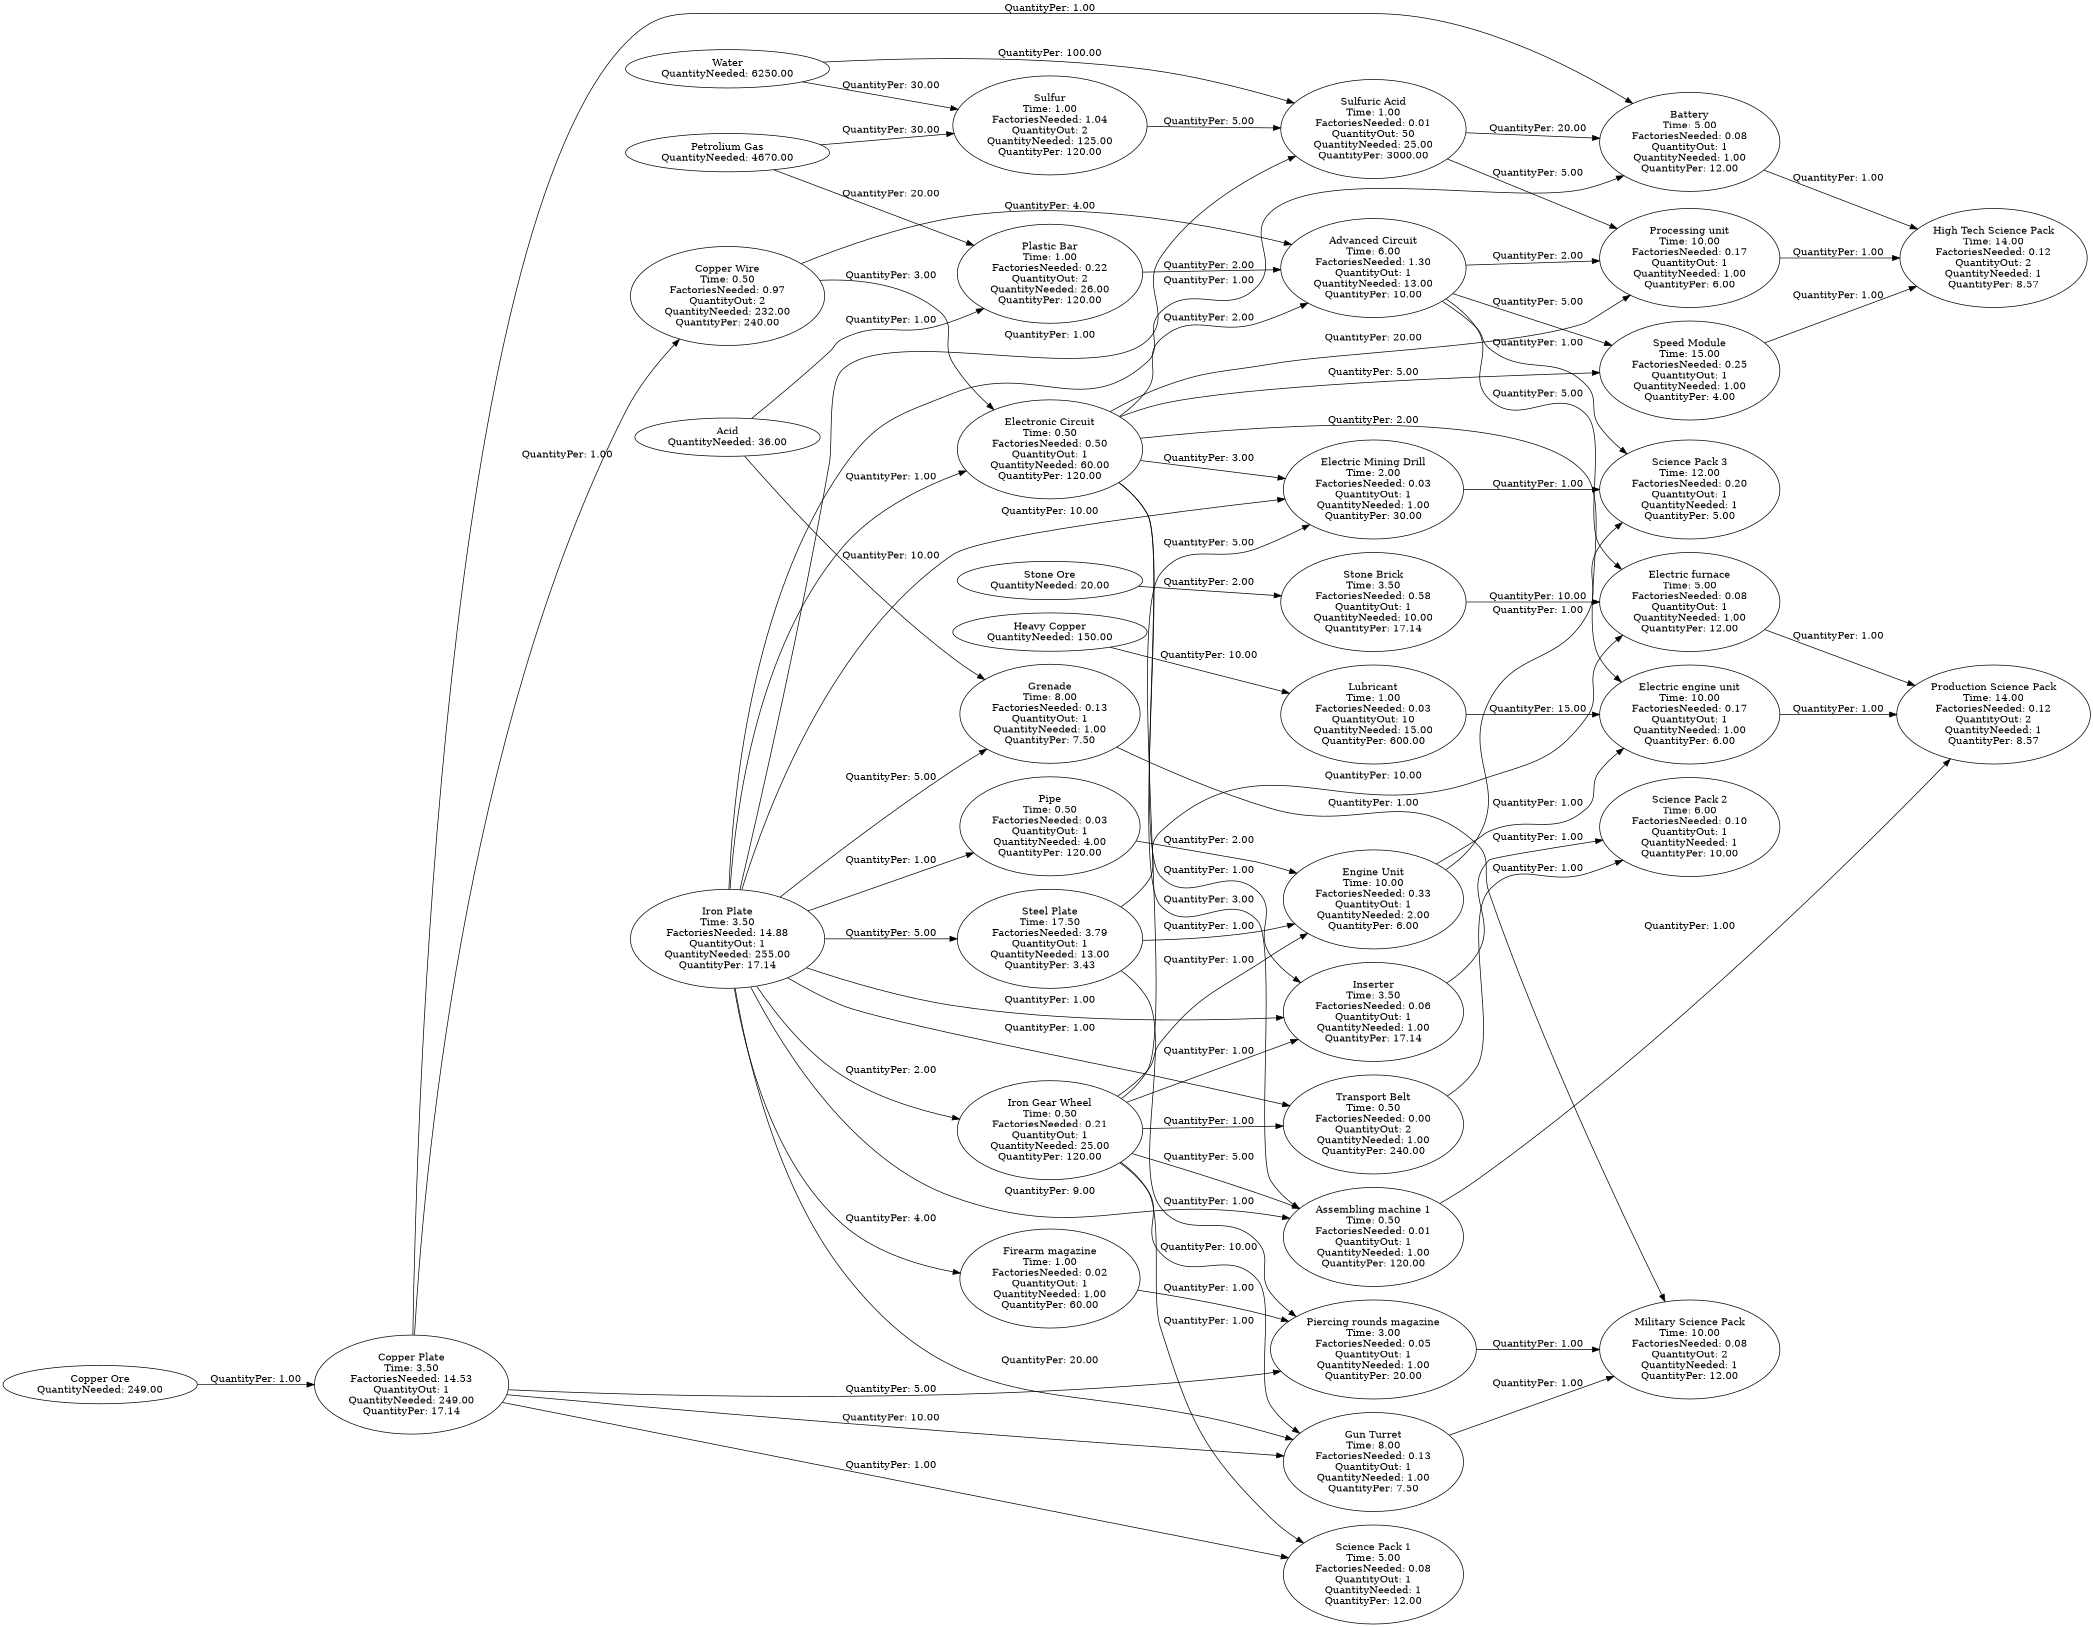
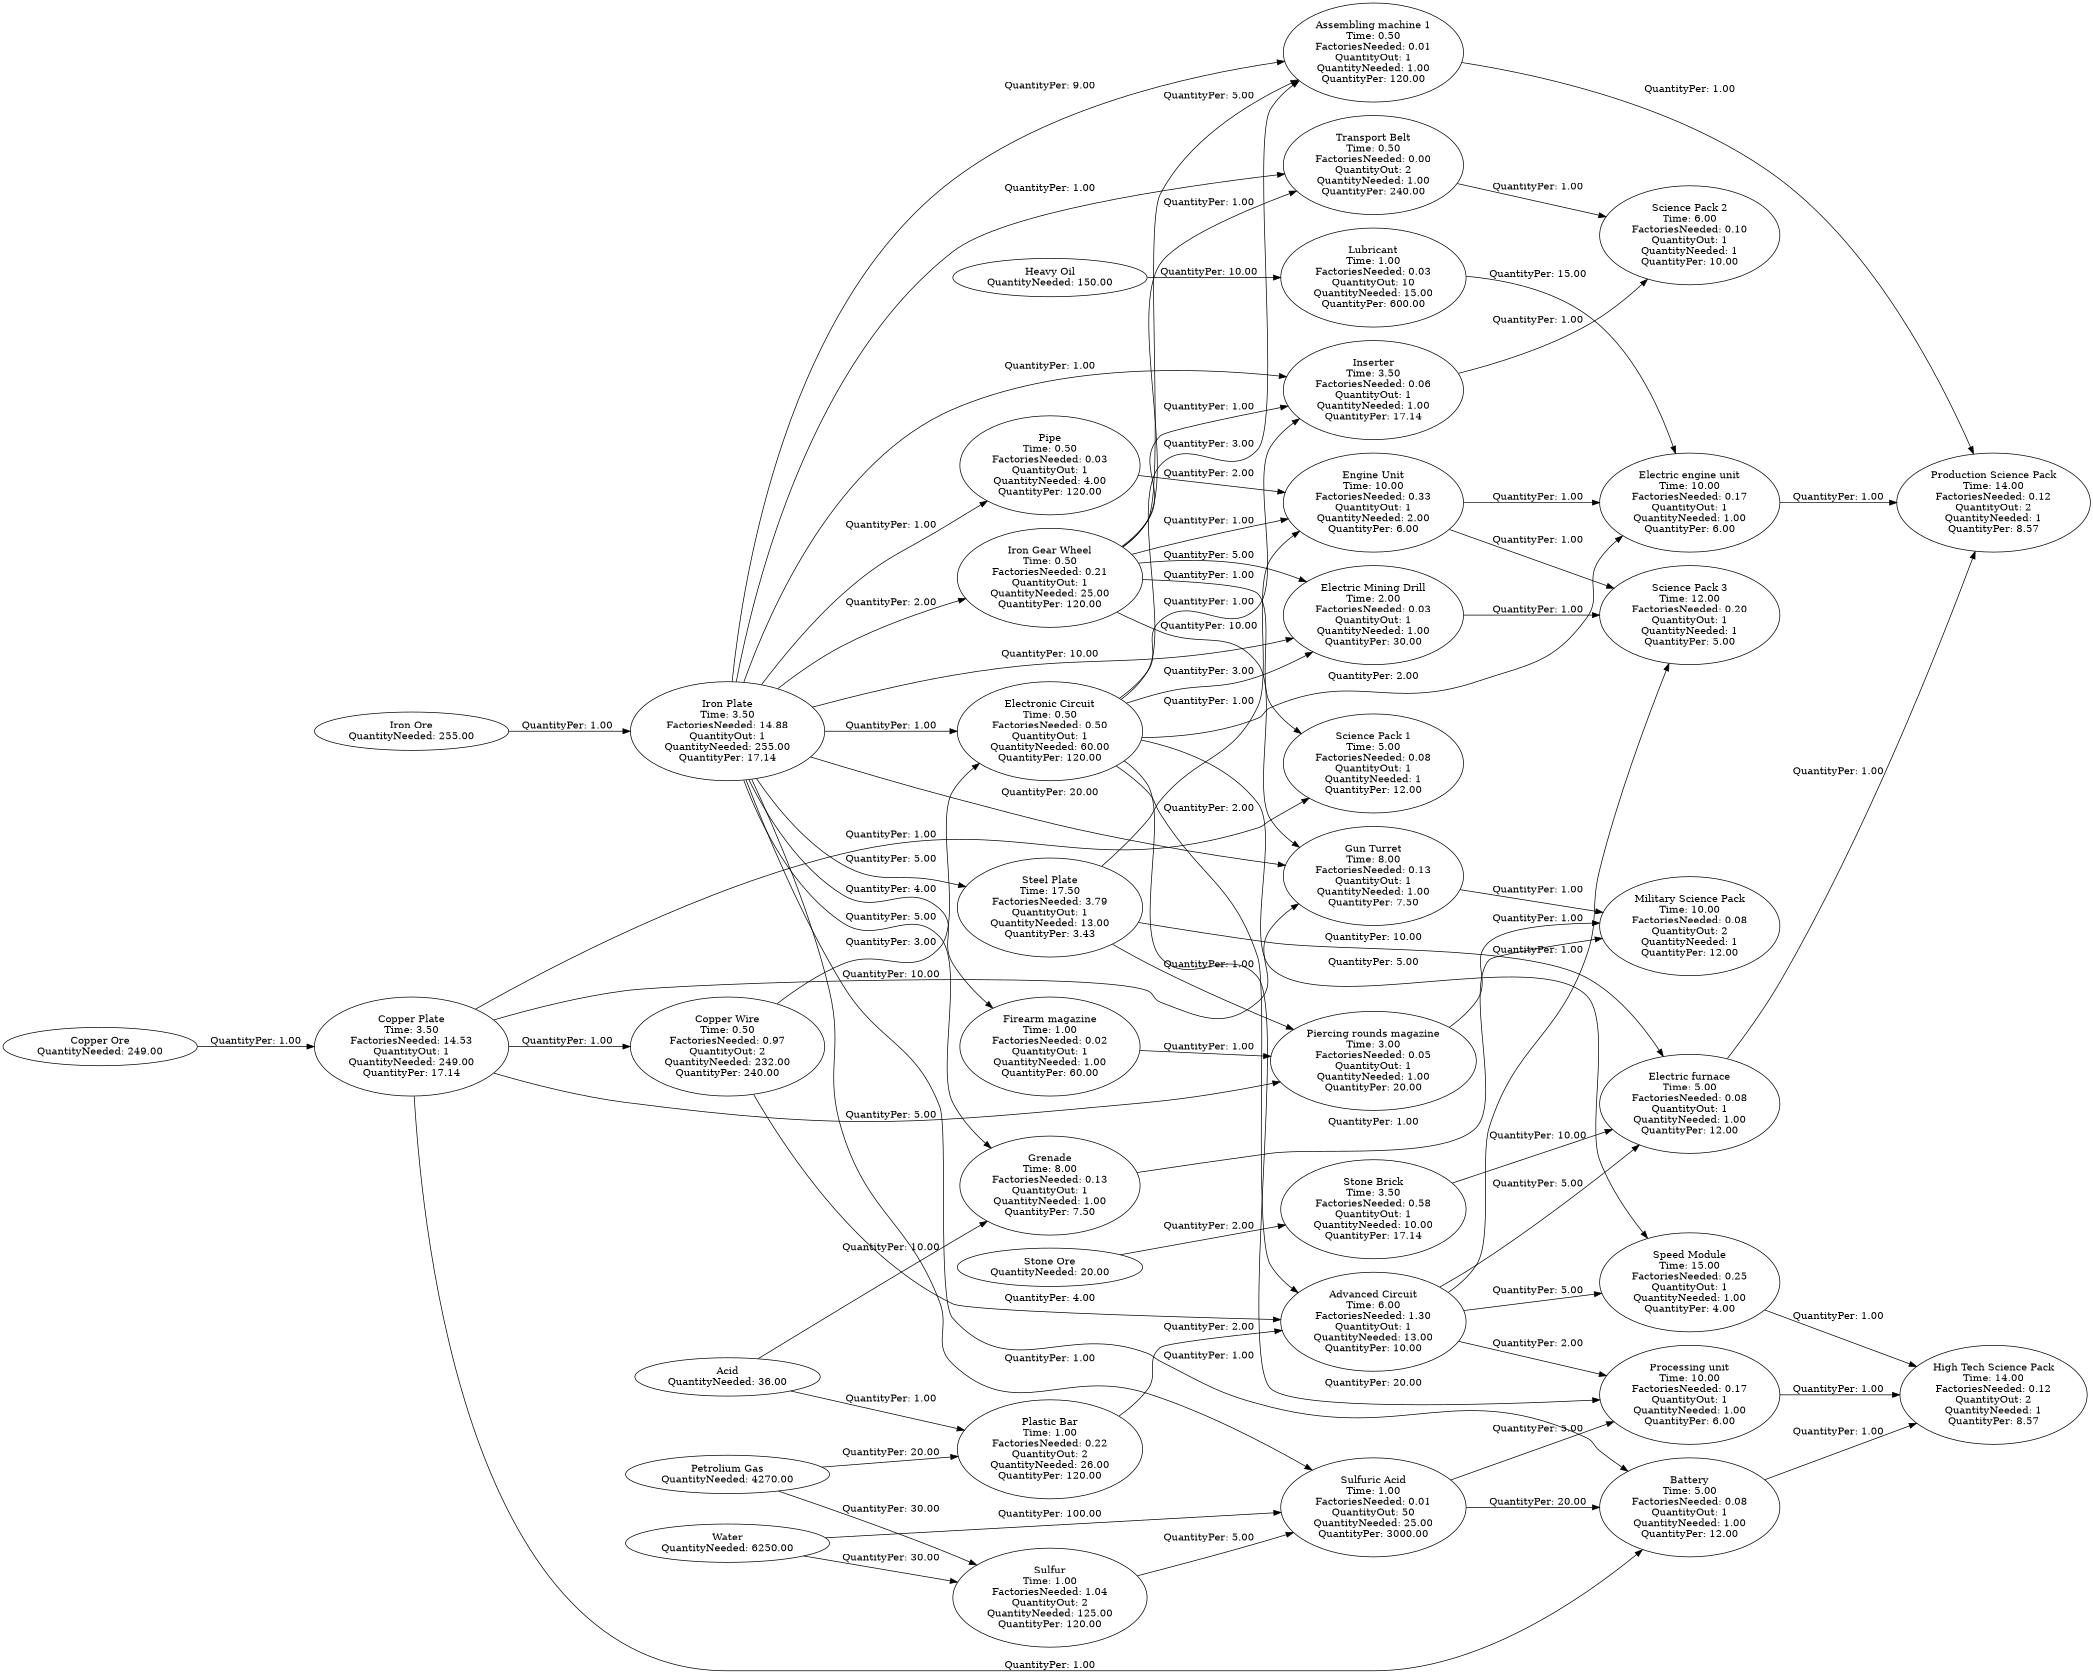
node "Petrolium Gas QuantityNeeded: 4670.00": label "Petrolium Gas QuantityNeeded: 4670.00" -> "Petrolium Gas QuantityNeeded: 4270.00"
node "Heavy Copper QuantityNeeded: 150.00": label "Heavy Copper QuantityNeeded: 150.00" -> "Heavy Oil QuantityNeeded: 150.00"
node "Iron Ore QuantityNeeded: 255.00": added
